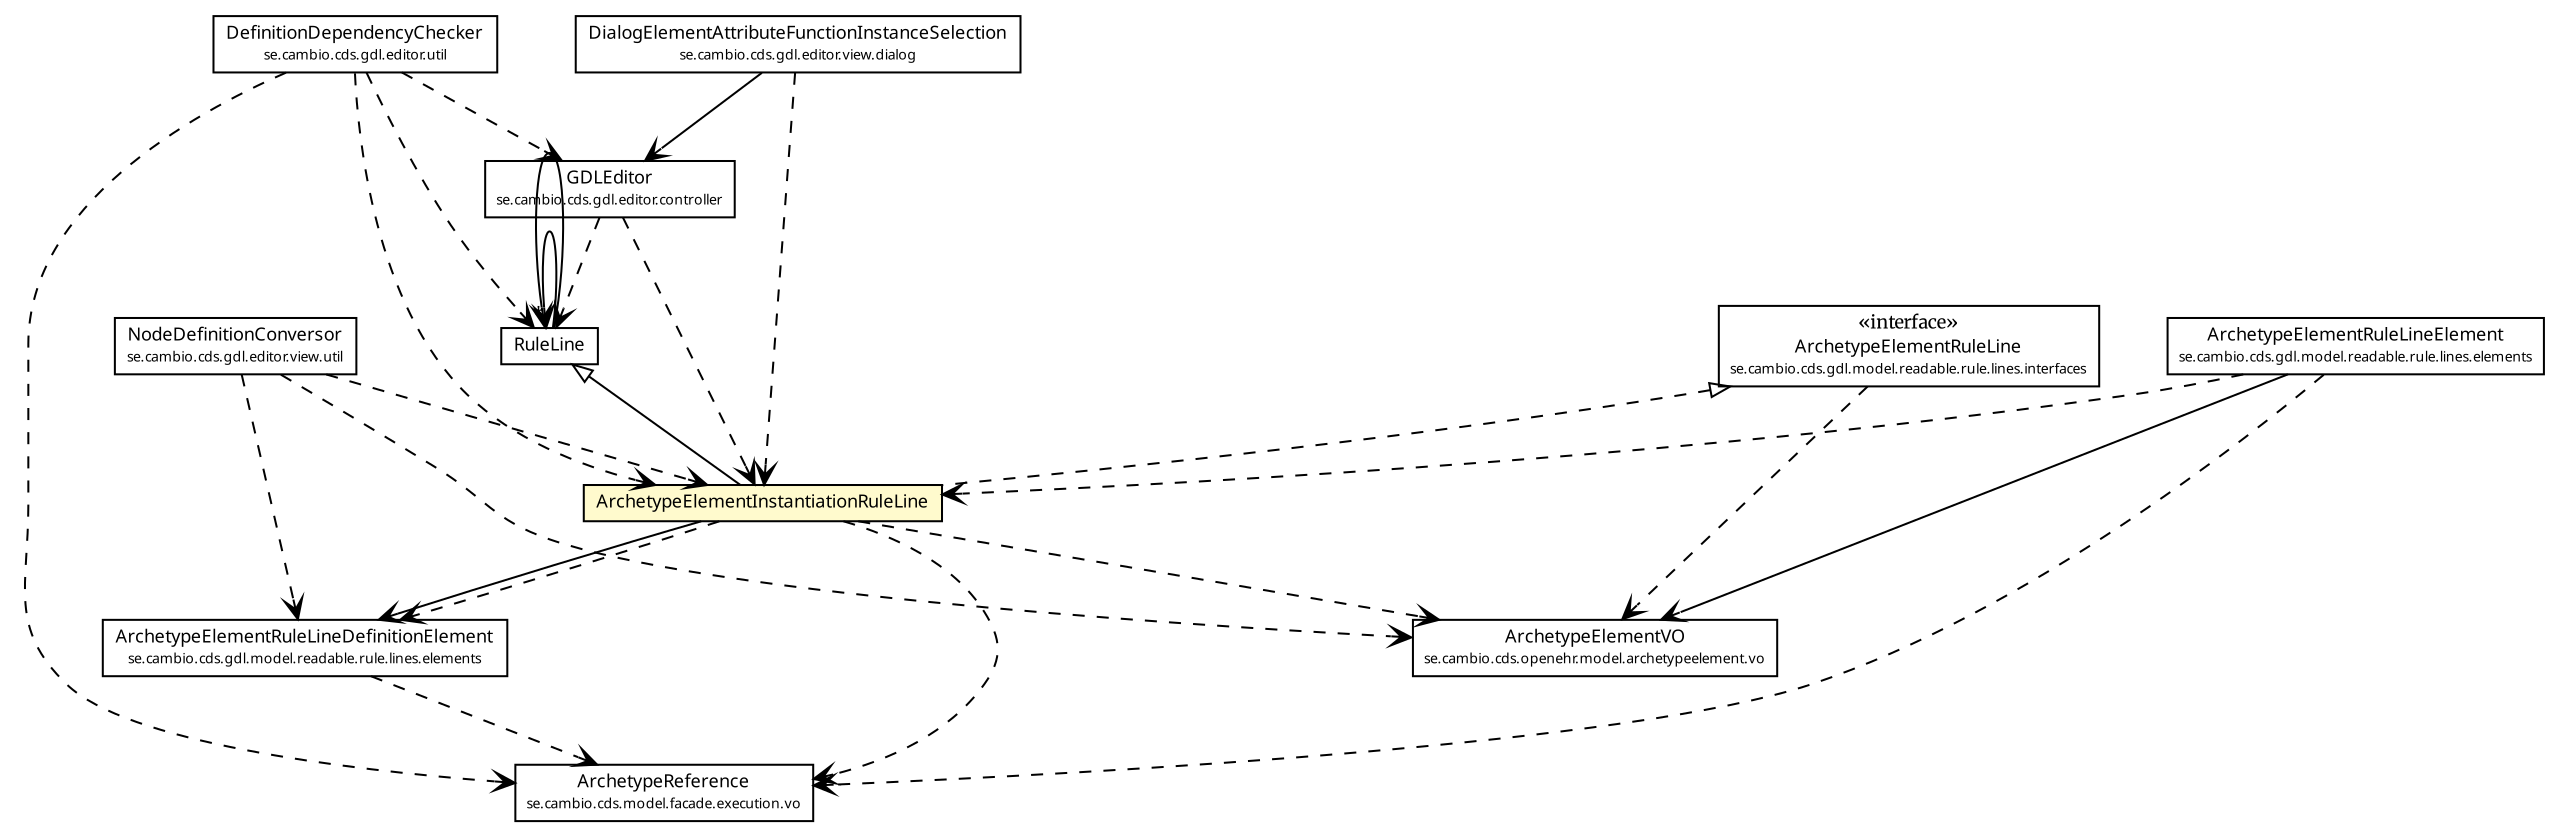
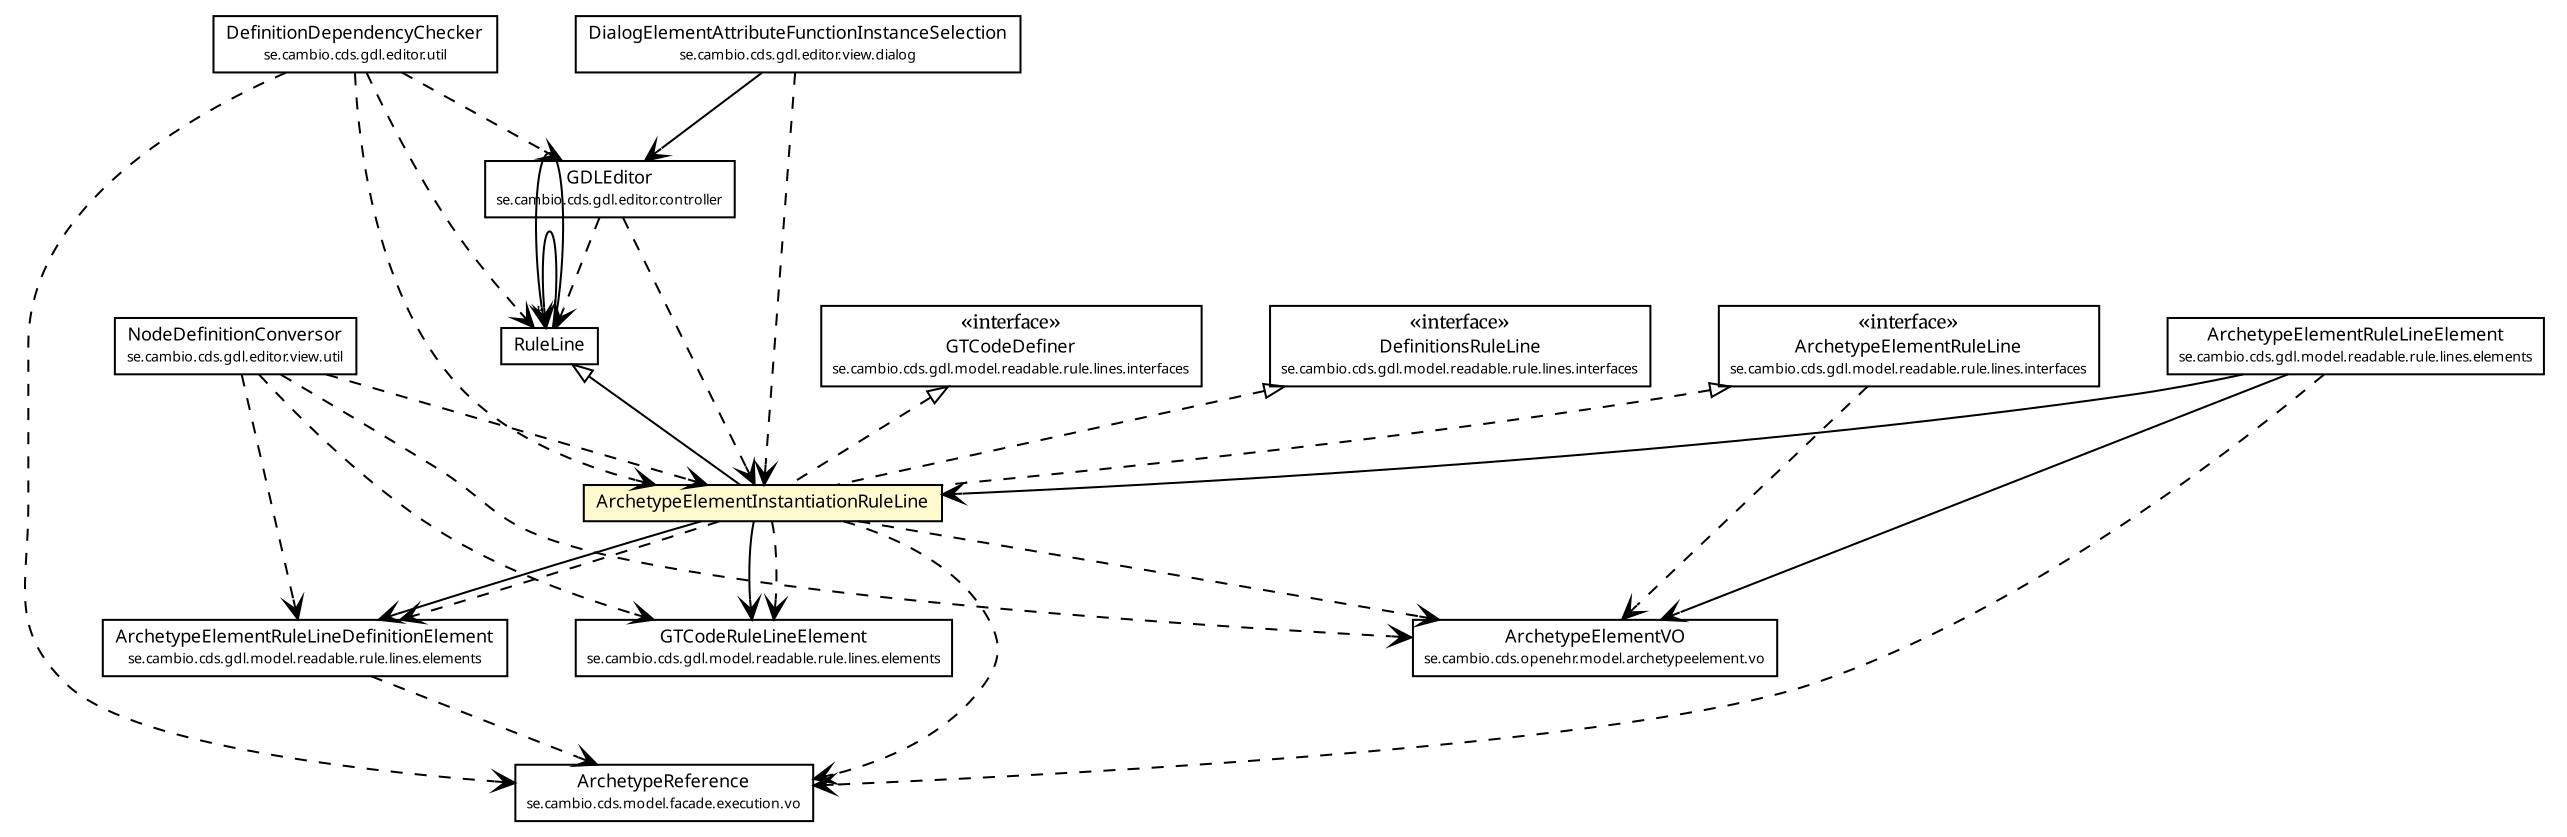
node "GTCodeDefiner": added
node "DefinitionsRuleLine": added
edge "ArchetypeElementRuleLineElement" -> "ArchetypeElementInstantiationRuleLine": style dashed -> solid
node "GTCodeRuleLineElement": added
